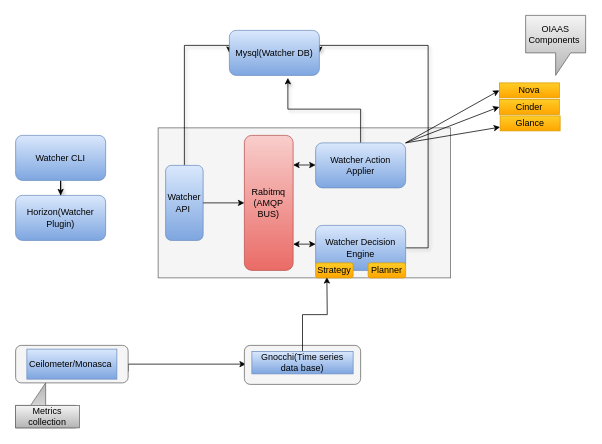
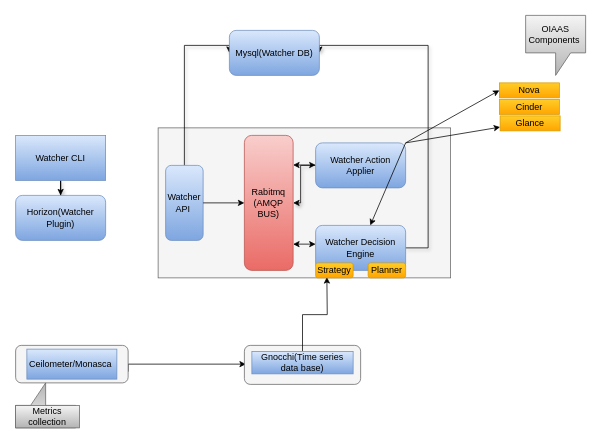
edge "Watcher Action Applier" -> "Cinder": now "Watcher Action Applier" -> "Watcher Decision Engine"
edge "Watcher Action Applier" -> "Mysql(Watcher DB)": now "Watcher Action Applier" -> "Rabitmq (AMQP BUS)"
node "Watcher CLI": shape rounded rectangle -> rectangle
